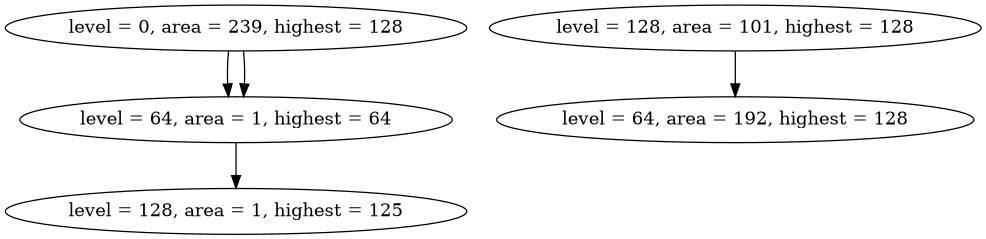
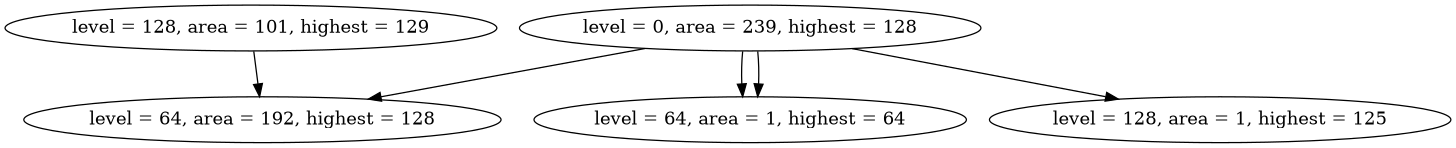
node "level = 128, area = 101, highest = 128": label "level = 128, area = 101, highest = 128" -> "level = 128, area = 101, highest = 129"
edge "level = 0, area = 239, highest = 128" -> "level = 64, area = 192, highest = 128": added
edge "level = 64, area = 1, highest = 64" -> "level = 128, area = 1, highest = 125": now "level = 0, area = 239, highest = 128" -> "level = 128, area = 1, highest = 125"
